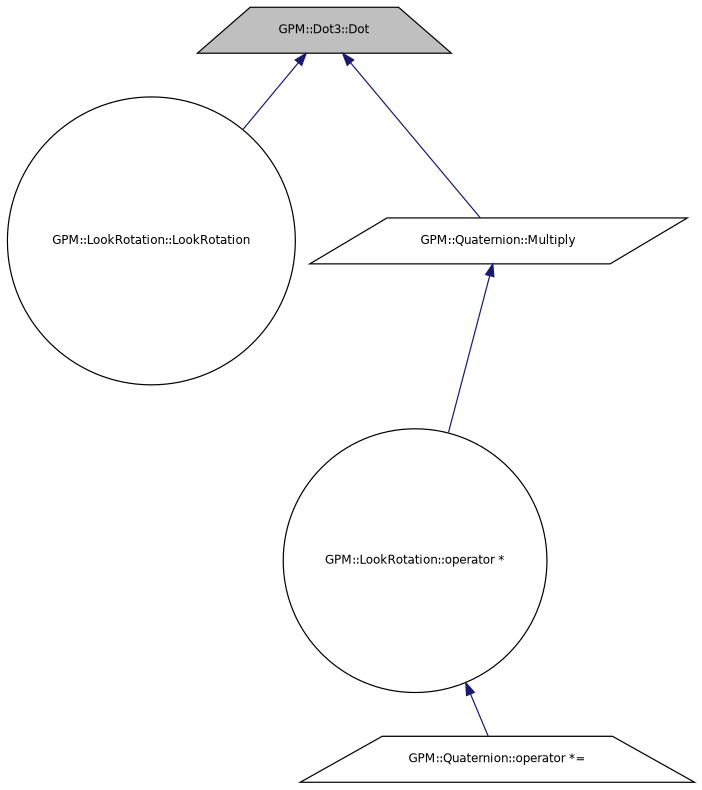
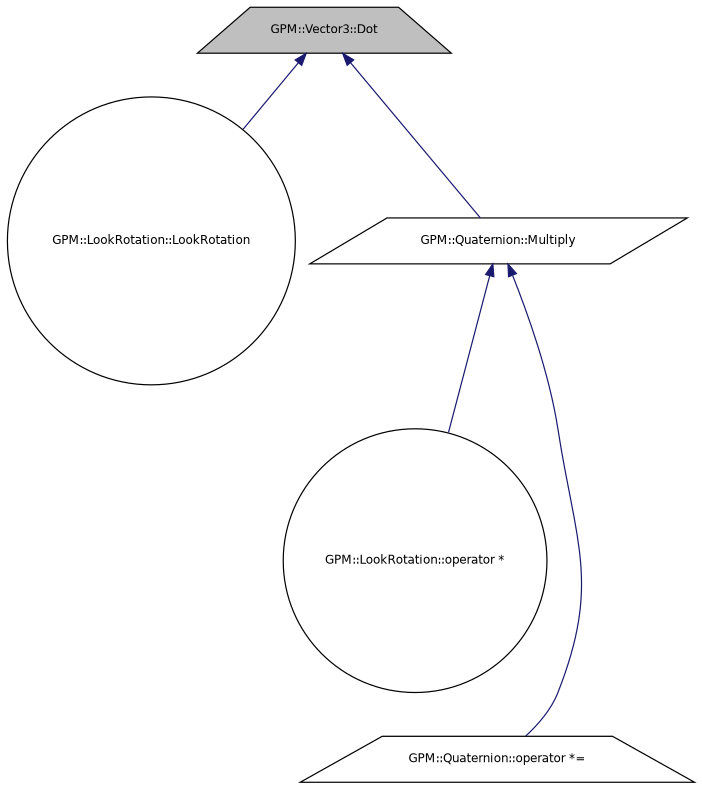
node "GPM::Dot3::Dot": label "GPM::Dot3::Dot" -> "GPM::Vector3::Dot"
edge "GPM::Quaternion::operator *=" -> "GPM::LookRotation::operator *": now "GPM::Quaternion::operator *=" -> "GPM::Quaternion::Multiply"
